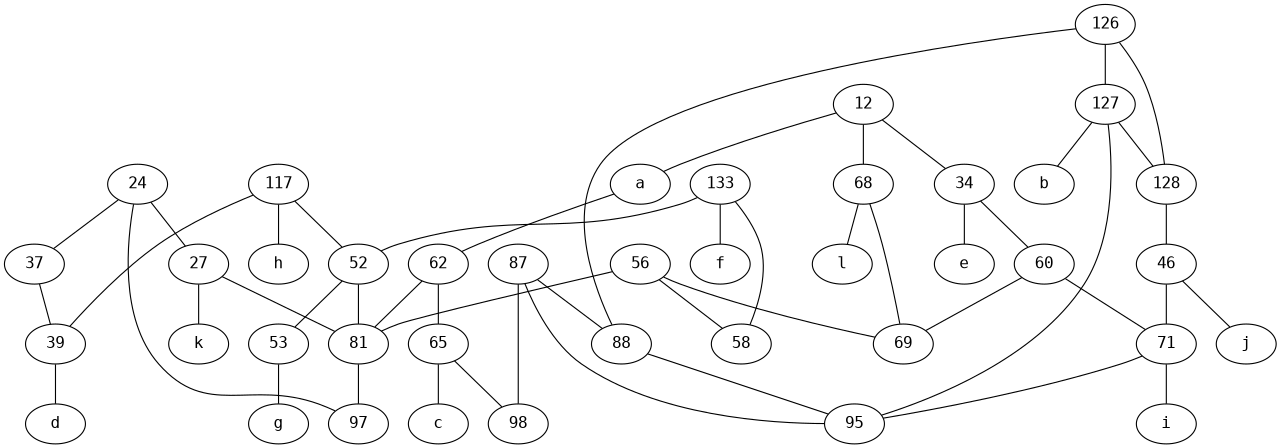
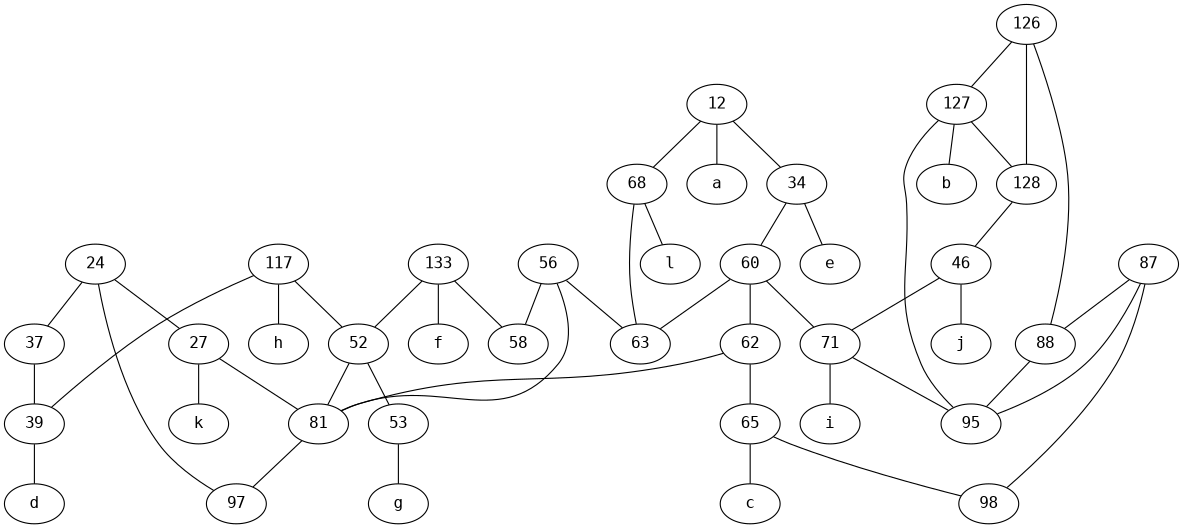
edge "a" -- "62": now "60" -- "62"
node "69": label "69" -> "63"
